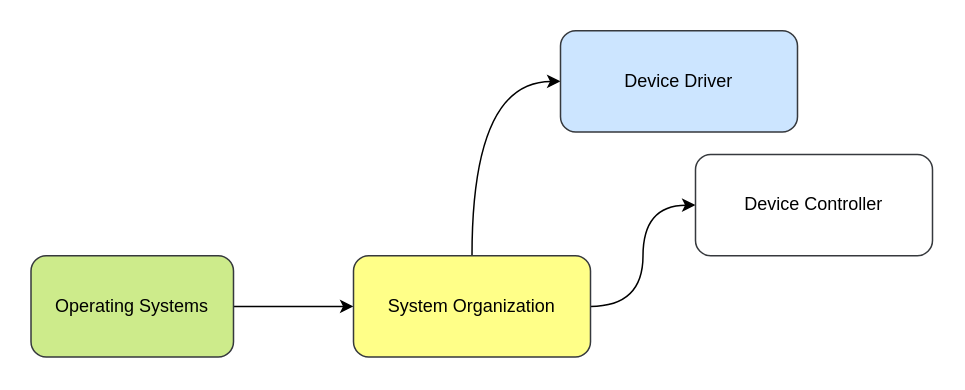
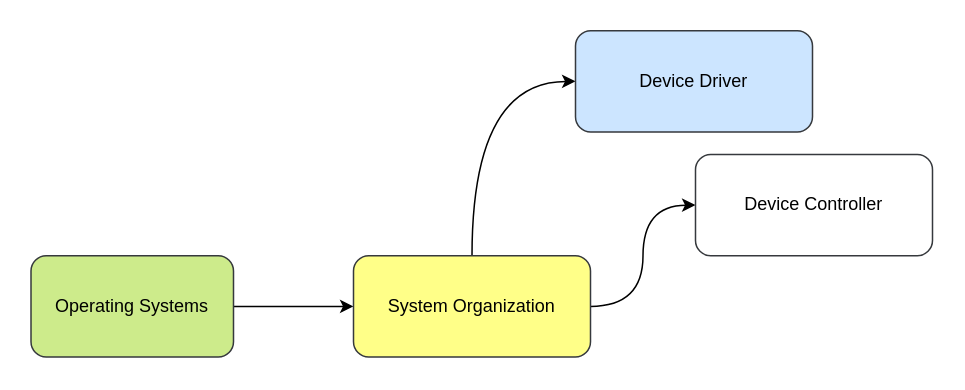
node "Device Driver": moved (679, 81) -> (694, 81)
